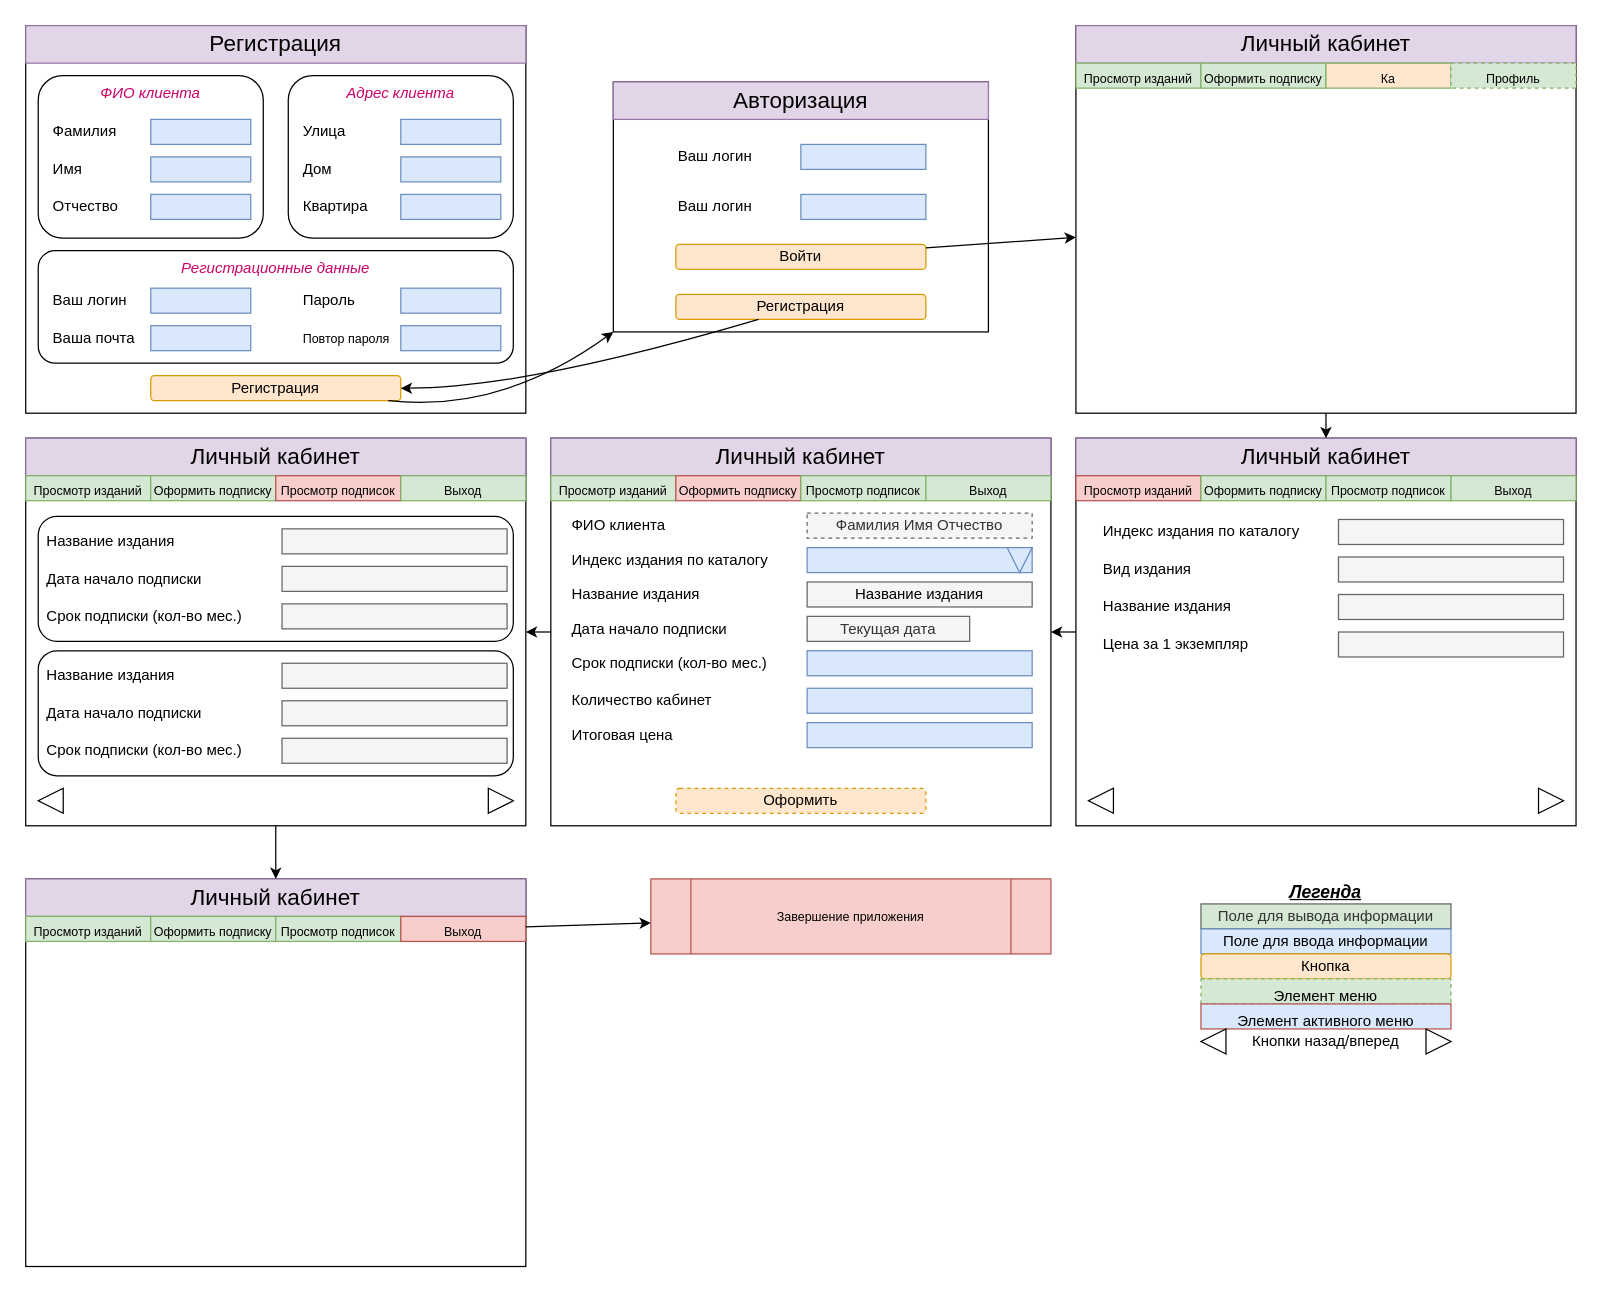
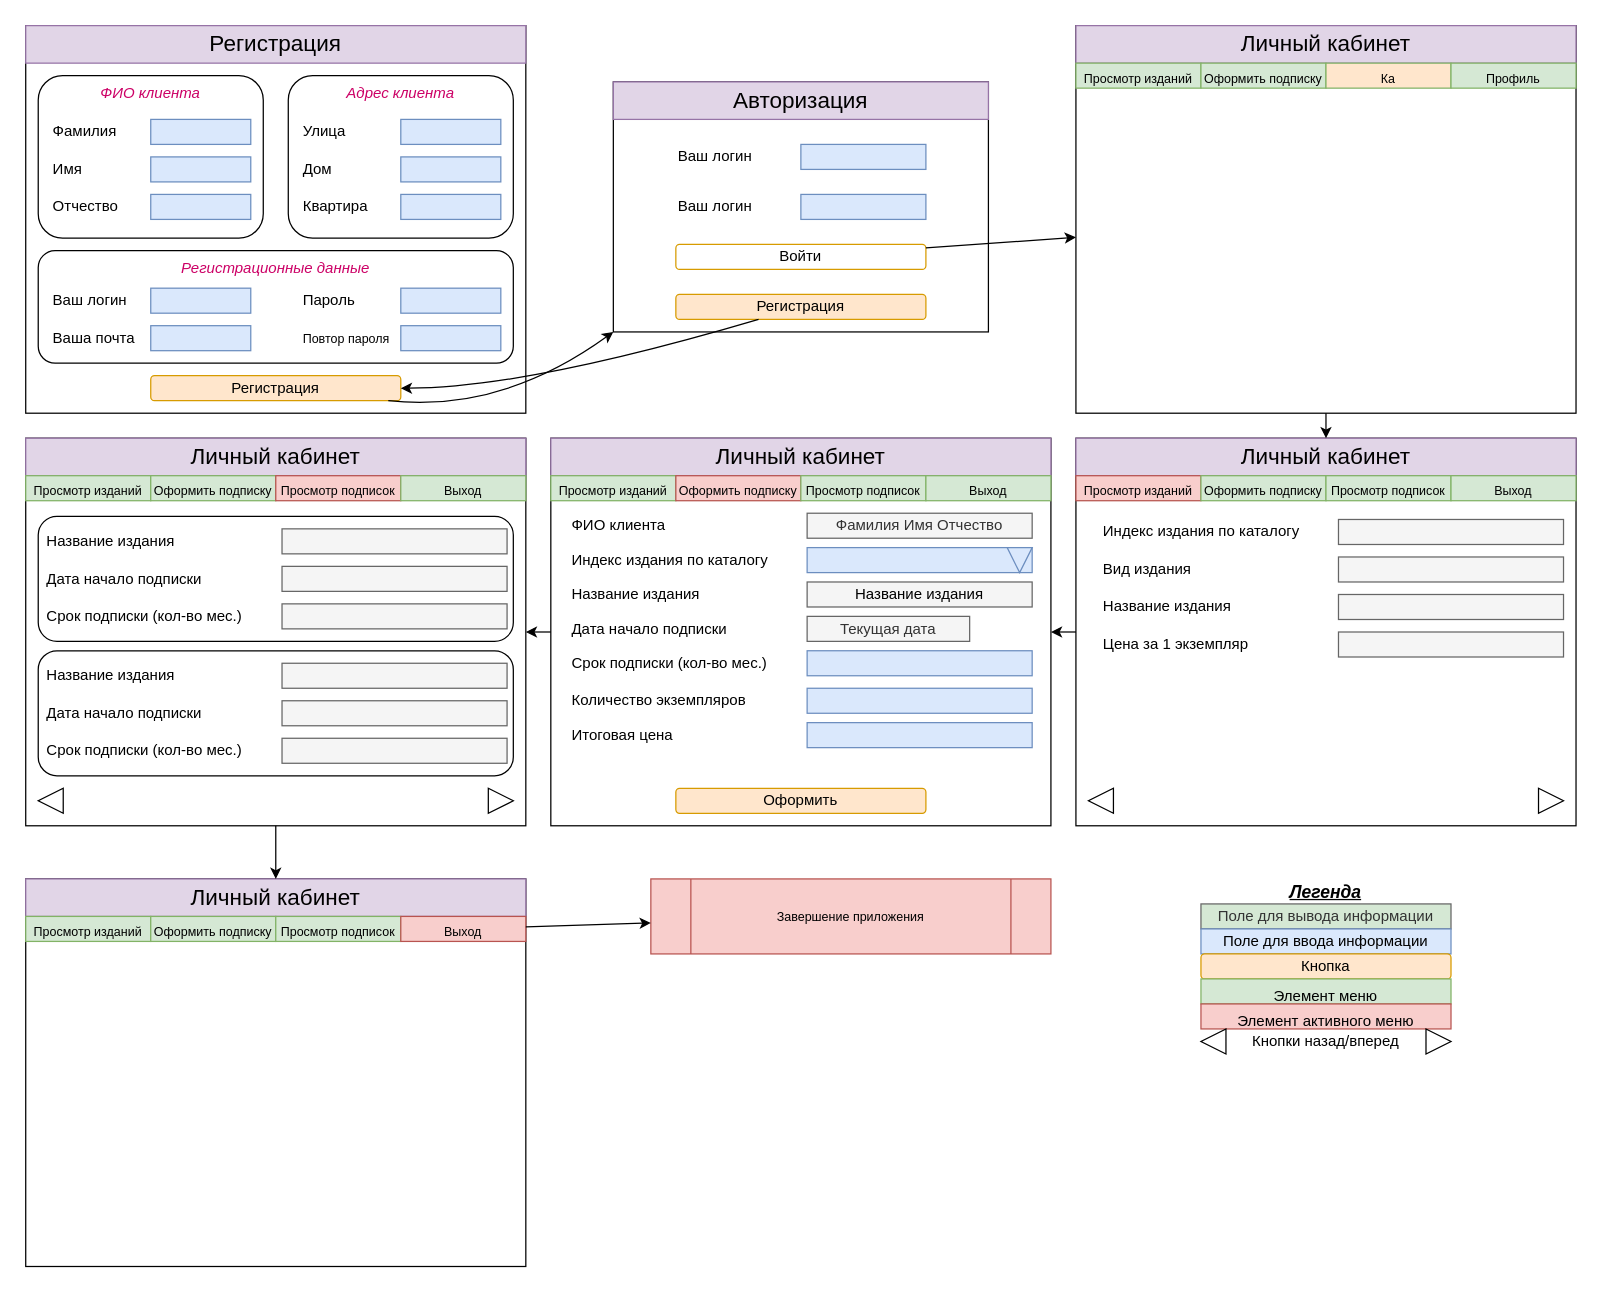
node "Профиль": style dashed -> solid
node "Войти": fillcolor #ffe6cc -> #ffffff
node "Фамилия Имя Отчество": style dashed -> solid
node "Количество кабинет": label "Количество кабинет" -> "Количество экземпляров"
node "Оформить": style dashed -> solid
node "Элемент меню": style dashed -> solid
node "Элемент активного меню": fillcolor #dae8fc -> #f8cecc
